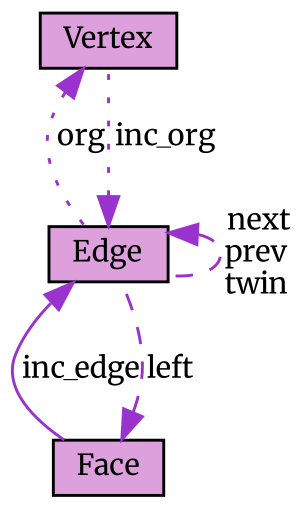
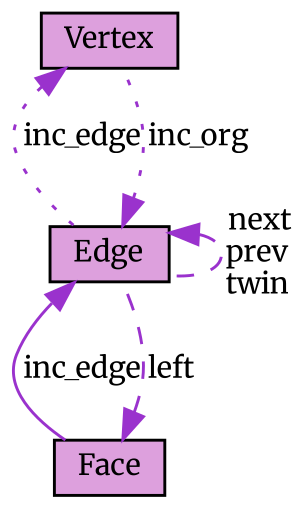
edge "Edge" -> "Vertex": label " org" -> " inc_edge"
